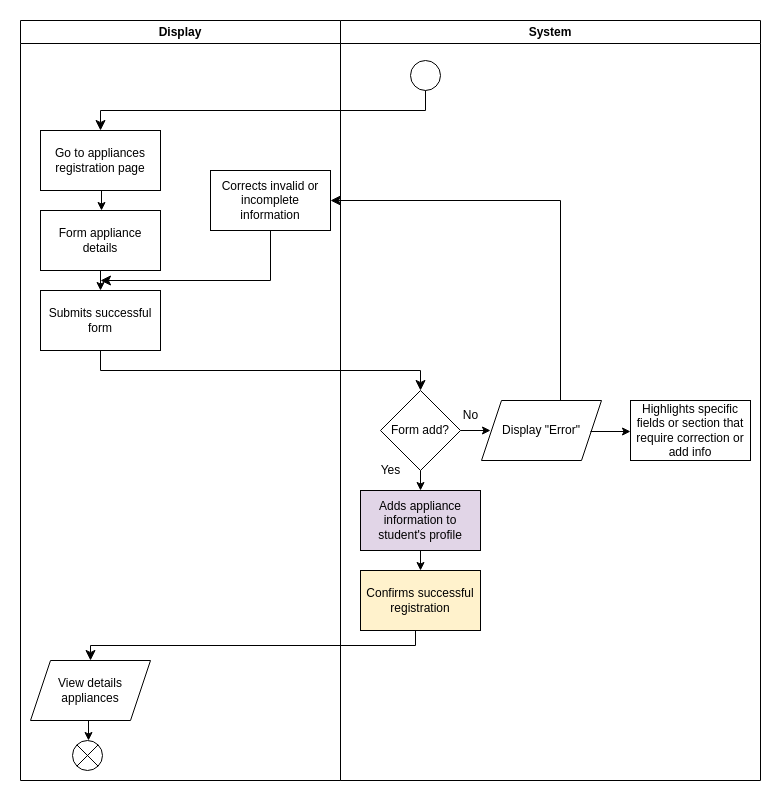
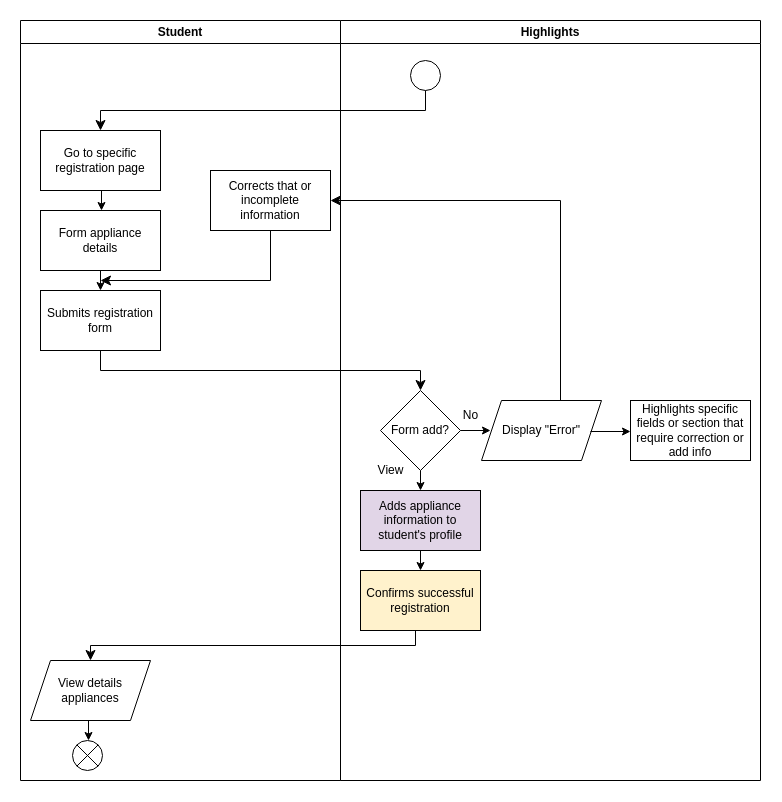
node "Display": label "Display" -> "Student"
node "System": label "System" -> "Highlights"
node "Go to appliances registration page": label "Go to appliances registration page" -> "Go to specific registration page"
node "Corrects invalid or incomplete information": label "Corrects invalid or incomplete information" -> "Corrects that or incomplete information"
node "Submits successful form": label "Submits successful form" -> "Submits registration form"
node "Yes": label "Yes" -> "View"
